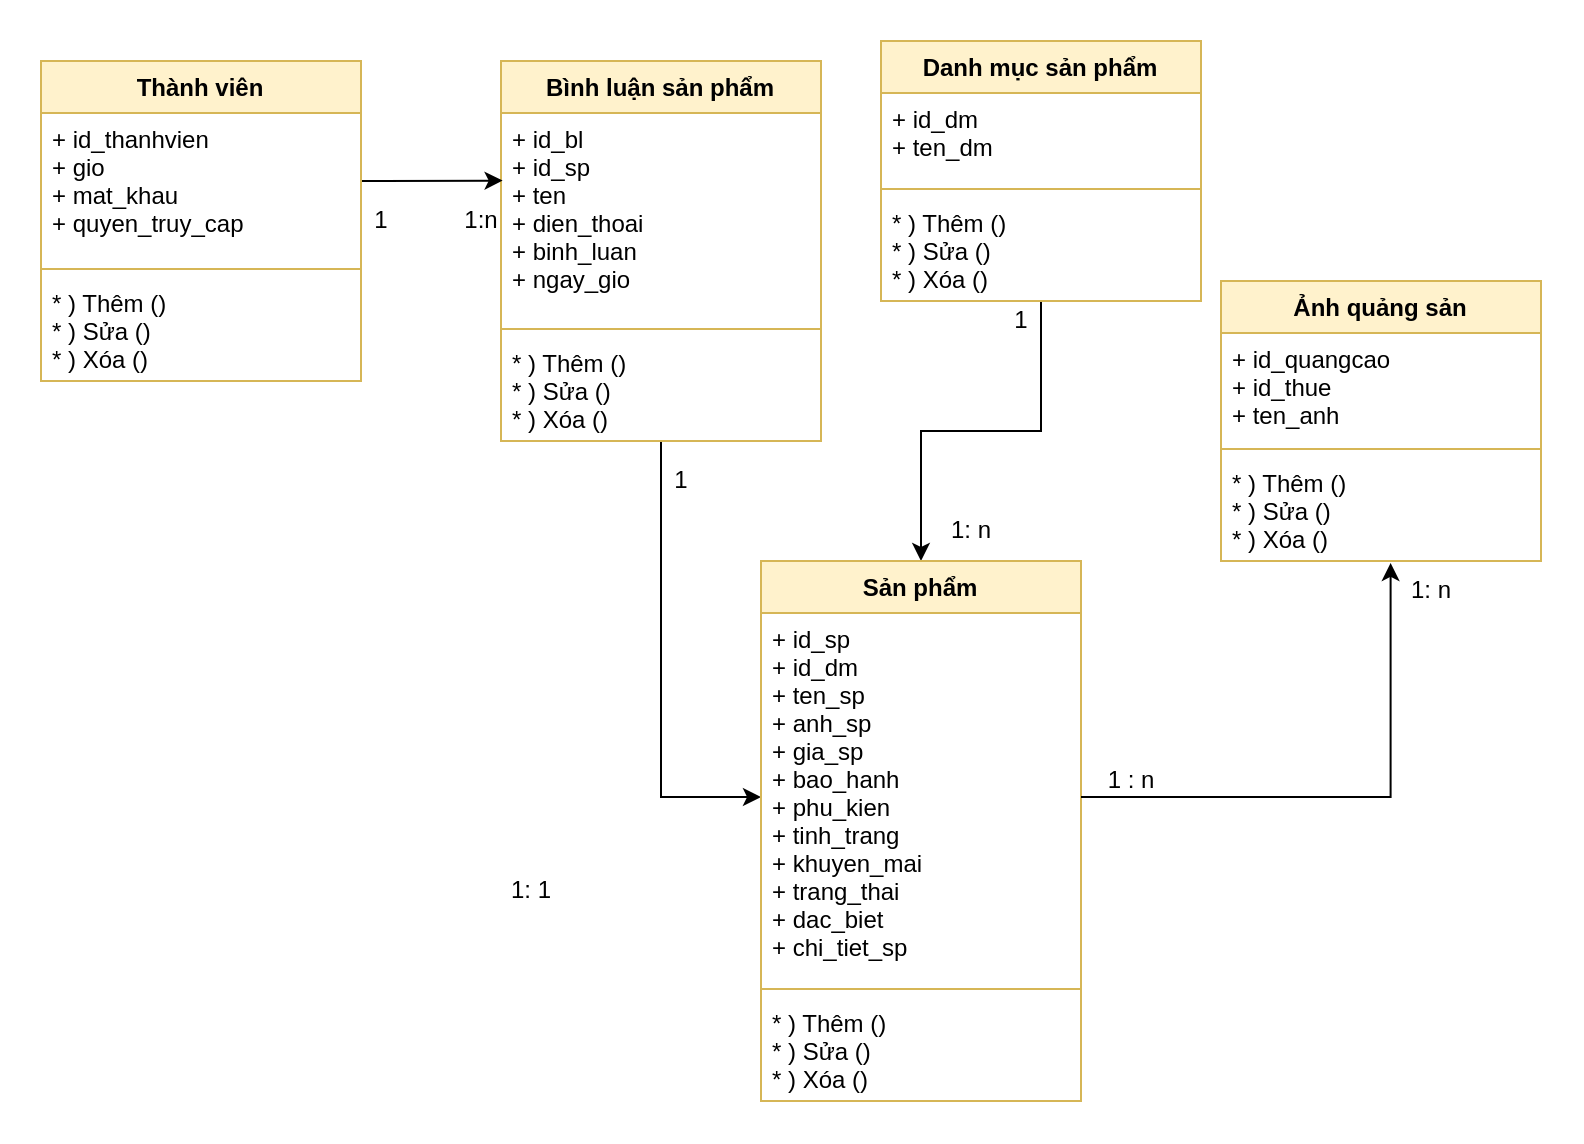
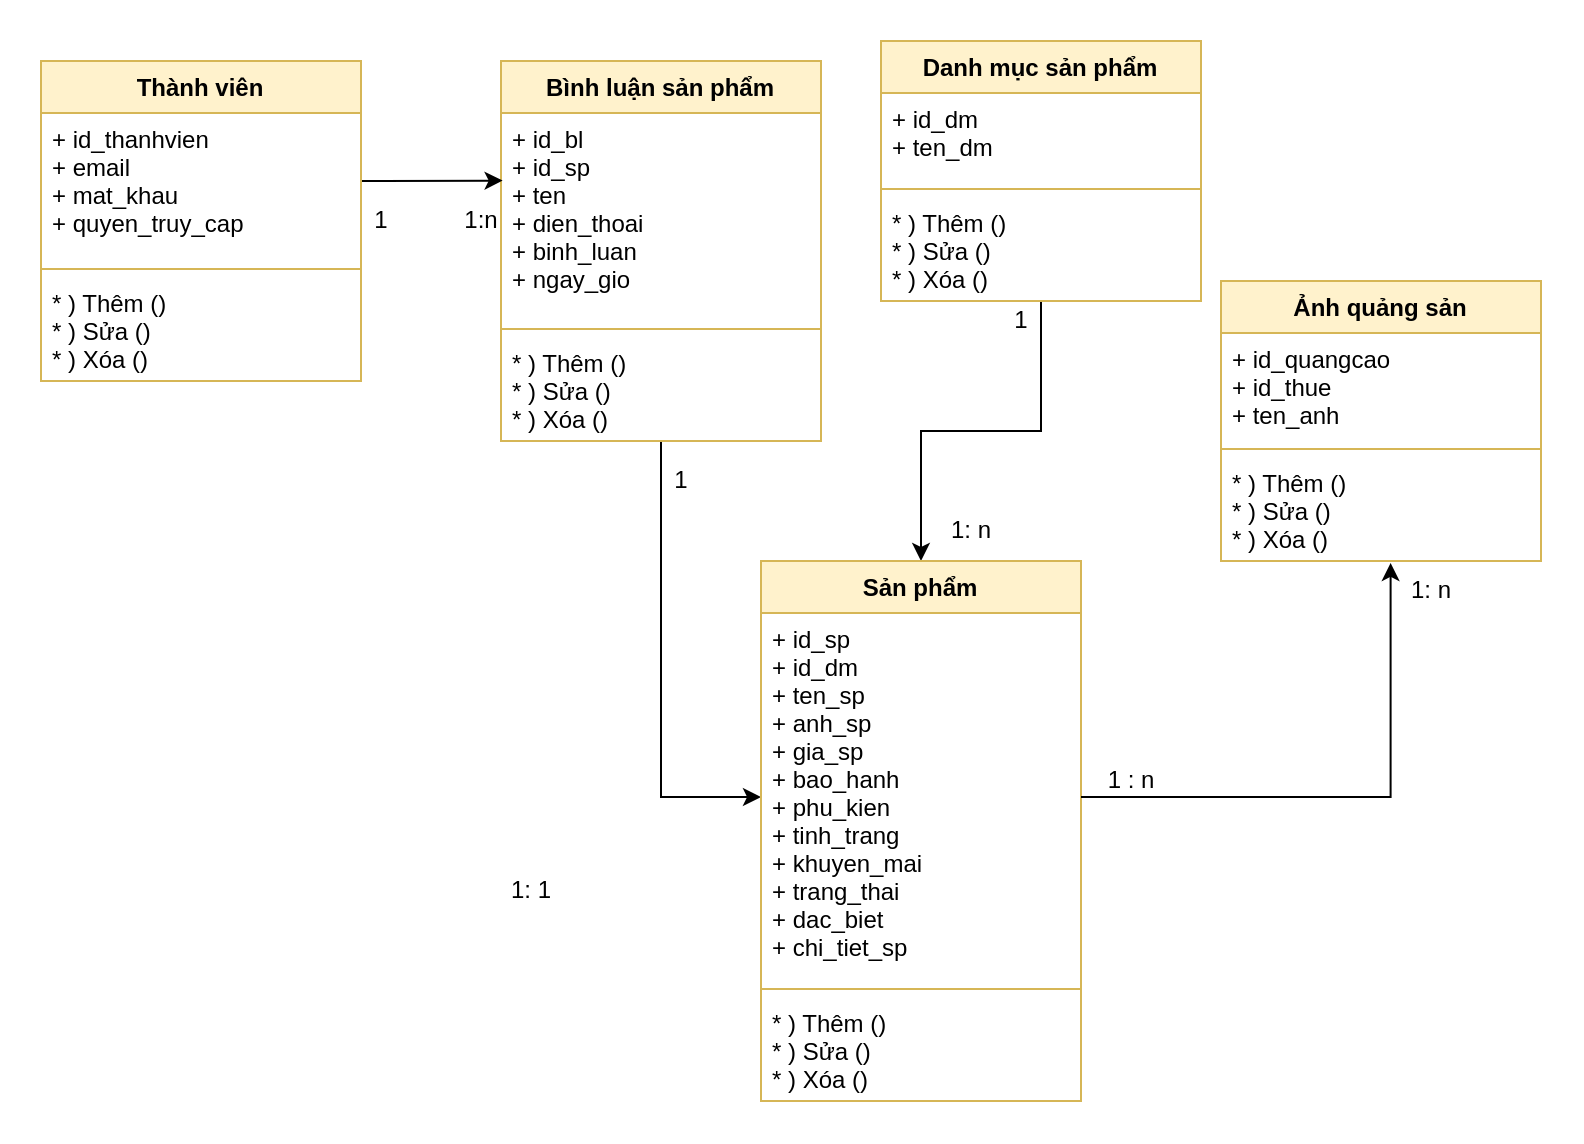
node "+ id_thanhvien + gio + mat_khau + quyen_truy_cap": label "+ id_thanhvien + gio + mat_khau + quyen_truy_cap" -> "+ id_thanhvien + email + mat_khau + quyen_truy_cap"
